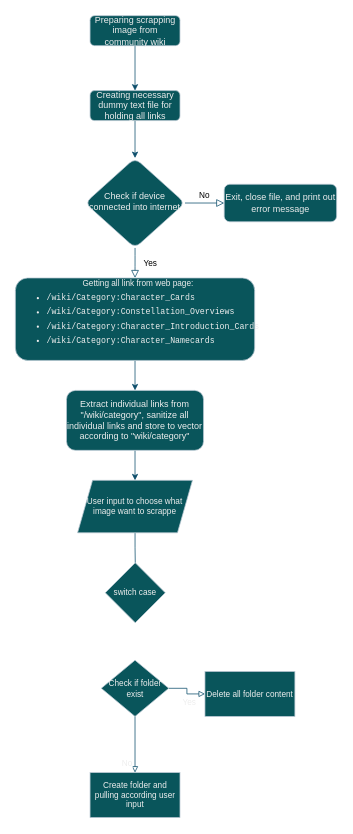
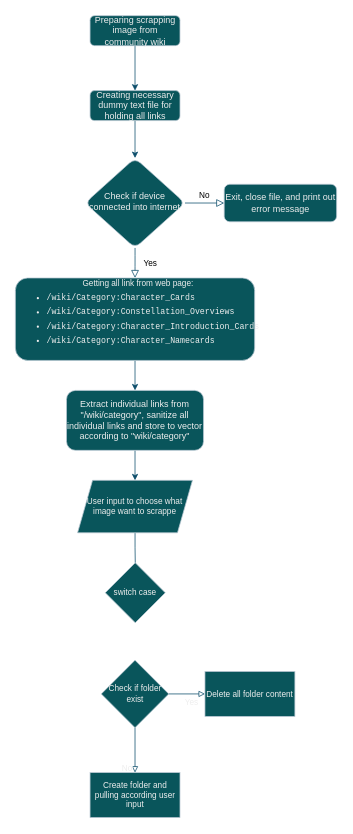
node "Check if folder exist": size 68x56 -> 68x68
